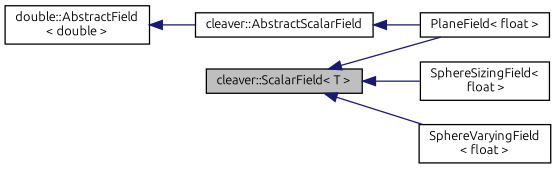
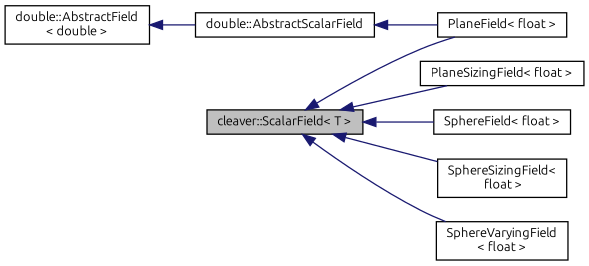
node "cleaver::AbstractScalarField": label "cleaver::AbstractScalarField" -> "double::AbstractScalarField"
node "PlaneSizingField< float >": added
node "SphereField< float >": added
